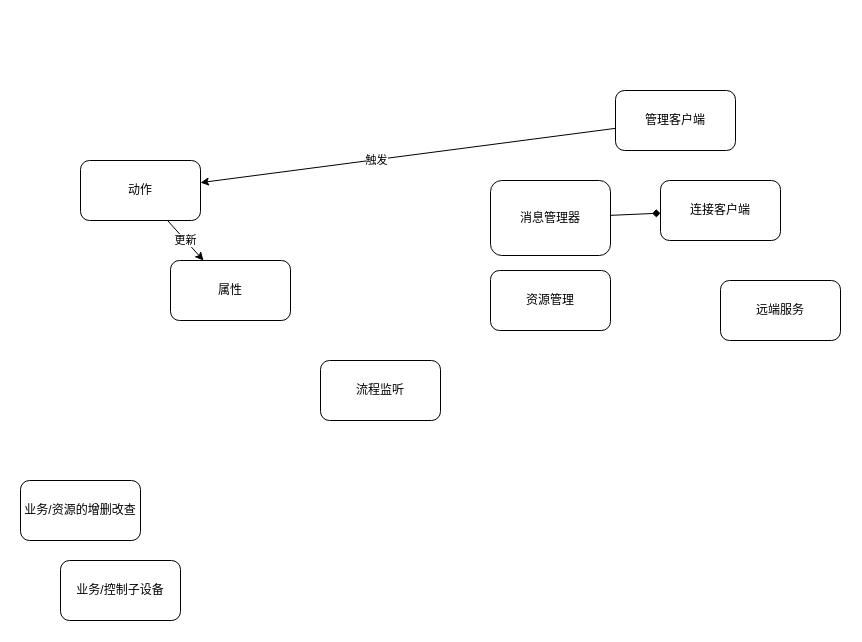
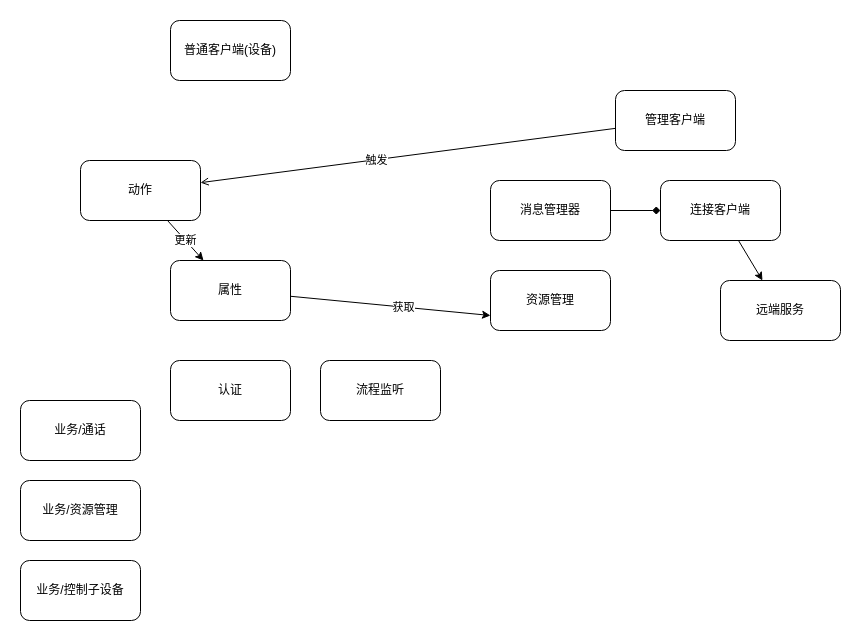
node "普通客户端(设备)": added
edge "管理客户端" -> "动作": arrowhead classic -> open
node "消息管理器": size 120x75 -> 120x60
edge "连接客户端" -> "远端服务": added
edge "属性" -> "资源管理": added, label "获取"
node "认证": added
node "业务/通话": added
node "业务/资源的增删改查": label "业务/资源的增删改查" -> "业务/资源管理"
node "业务/控制子设备": moved (121, 591) -> (81, 591)
